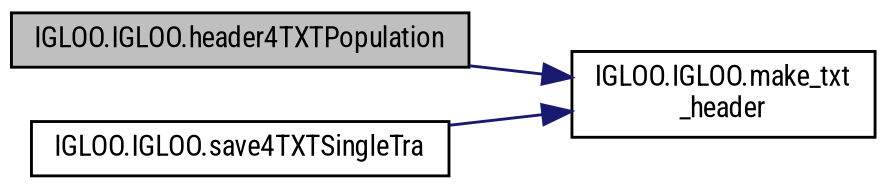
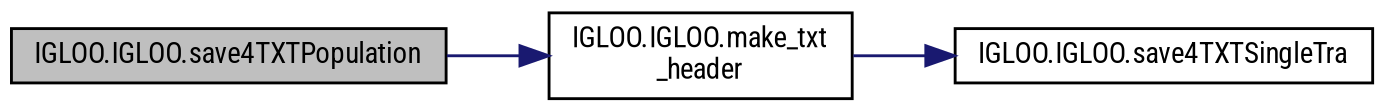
node "IGLOO.IGLOO.header4TXTPopulation": label "IGLOO.IGLOO.header4TXTPopulation" -> "IGLOO.IGLOO.save4TXTPopulation"
edge "IGLOO.IGLOO.save4TXTSingleTra" -> "IGLOO.IGLOO.make_txt _header": reversed
